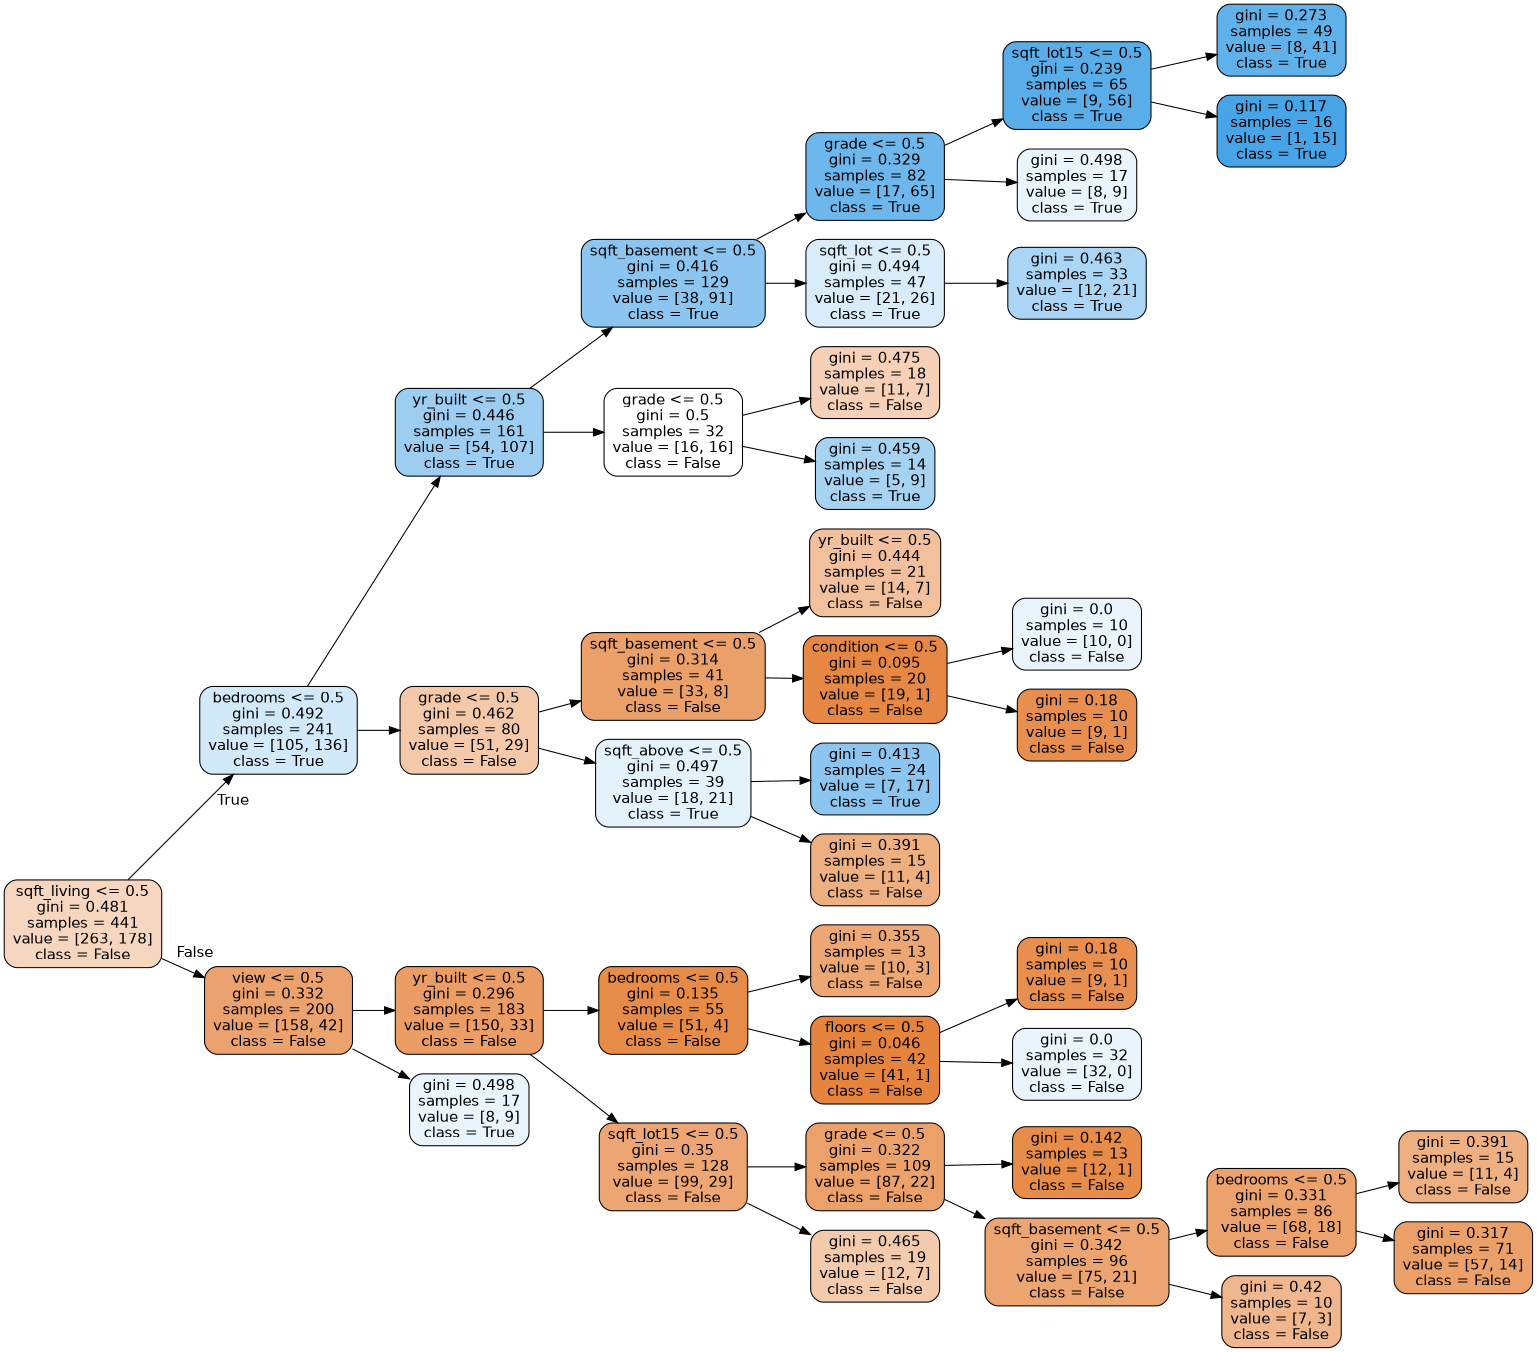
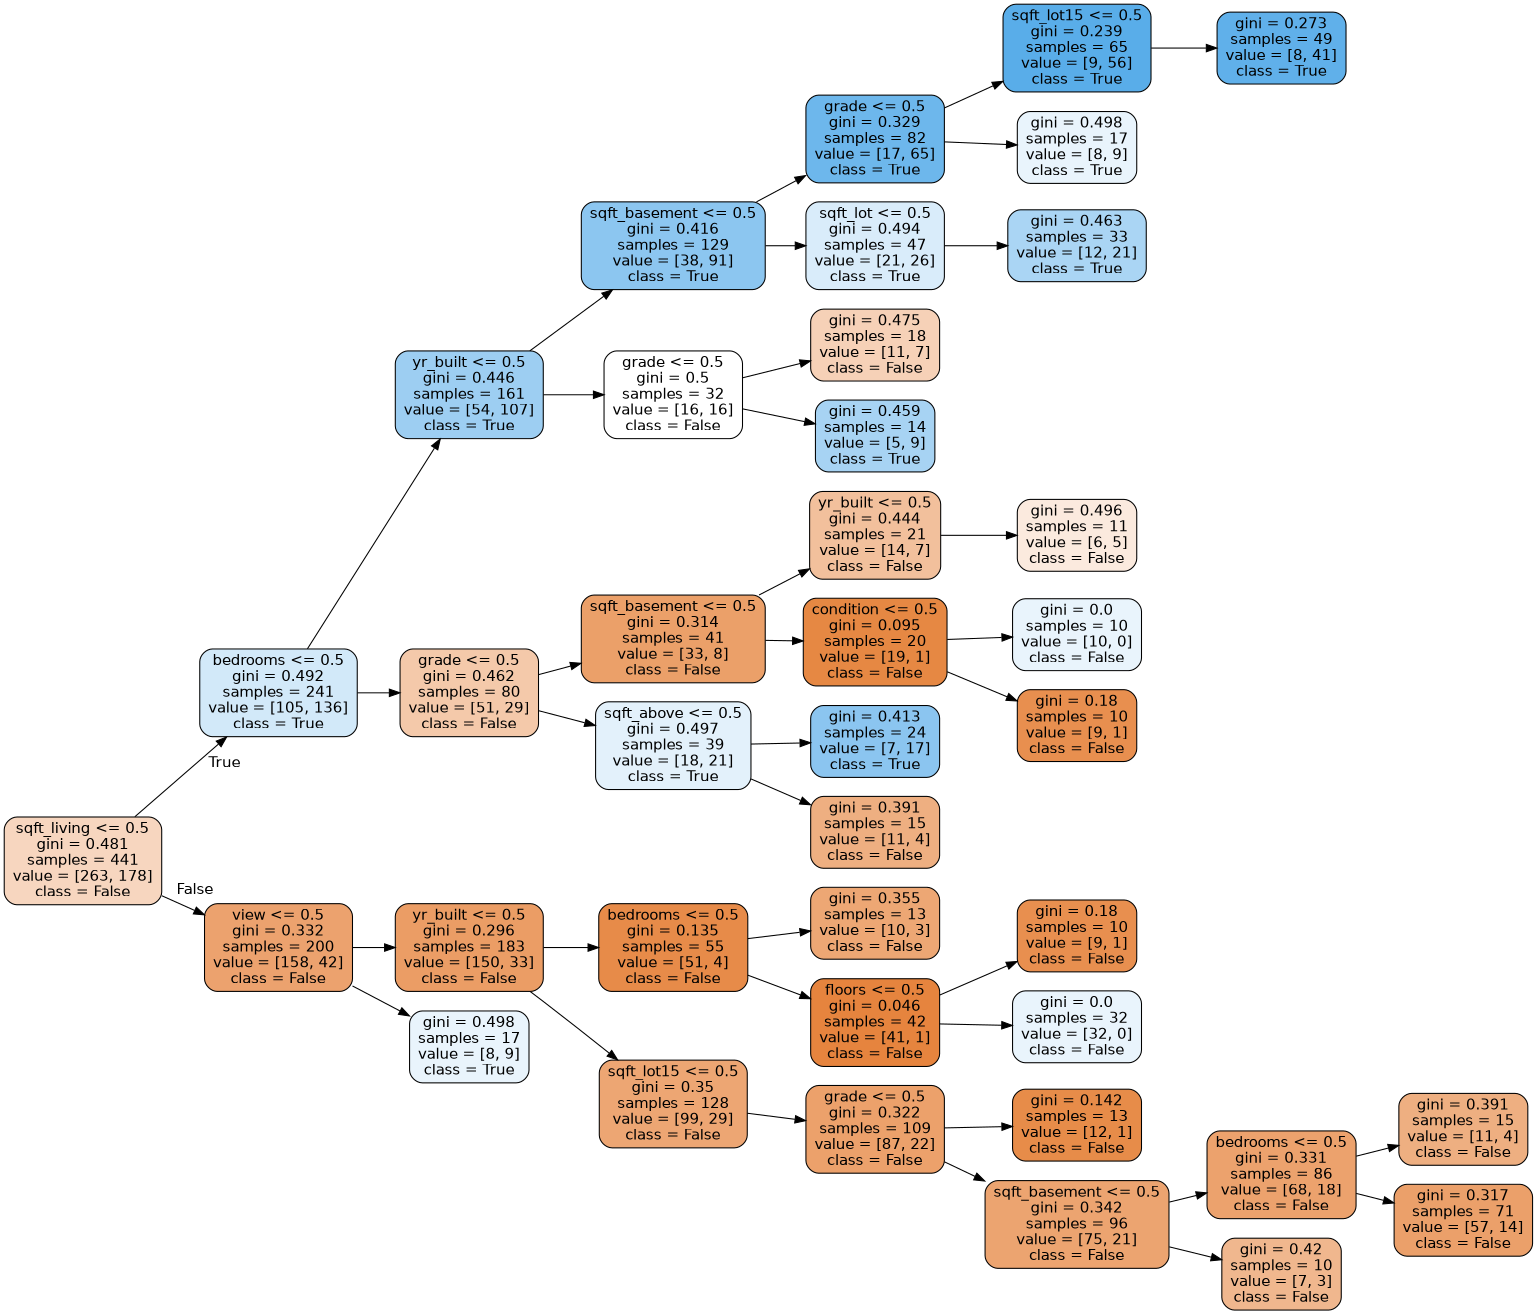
node "gini = 0.117 samples = 16 value = [1, 15] class = True": removed
node "gini = 0.496 samples = 11 value = [6, 5] class = False": added
node "gini = 0.465 samples = 19 value = [12, 7] class = False": removed
